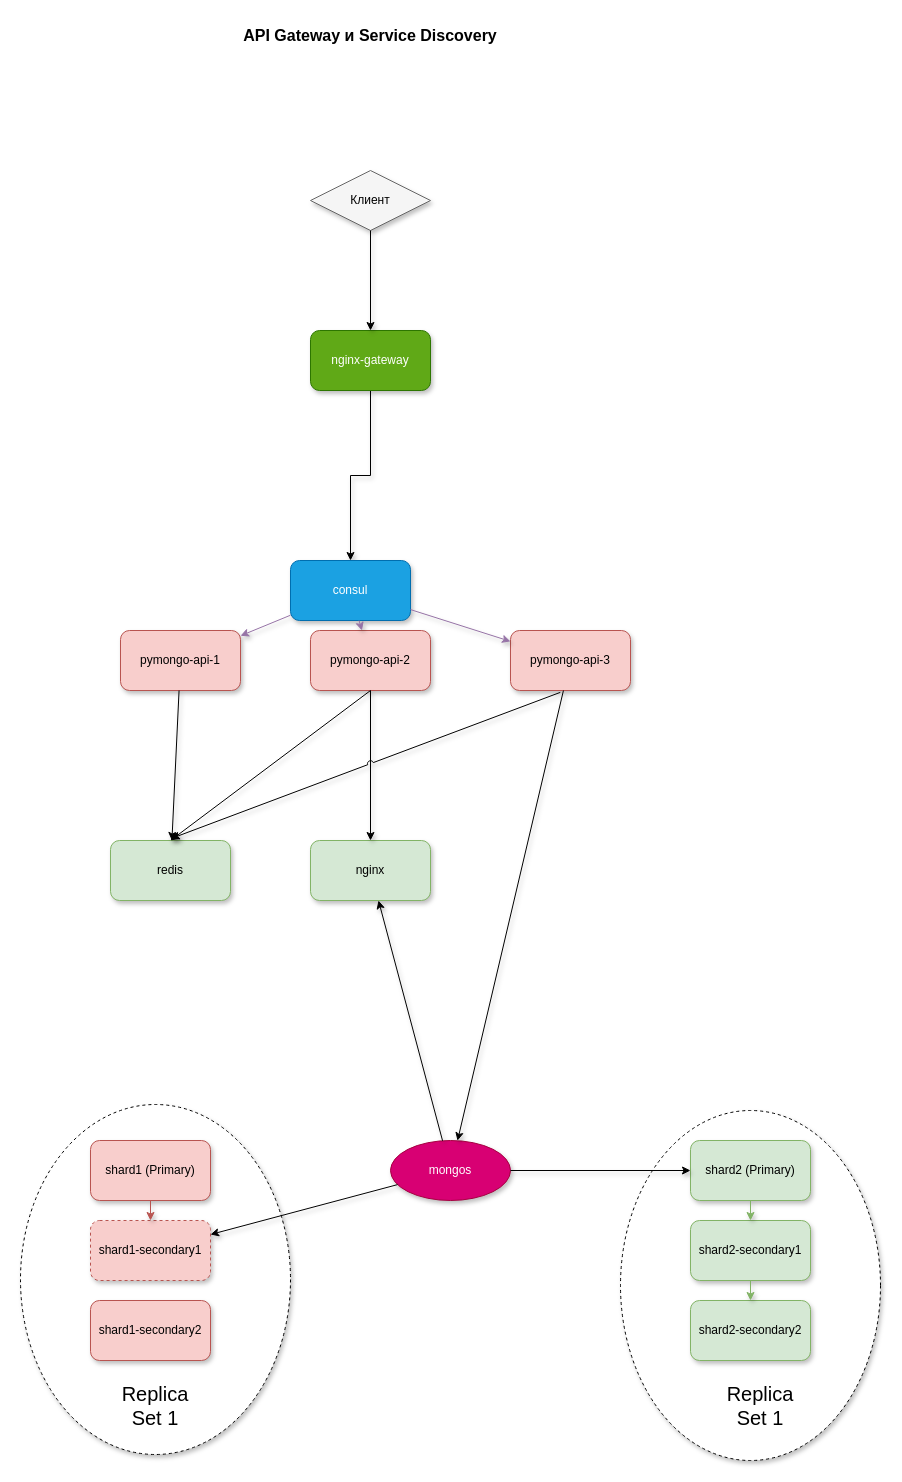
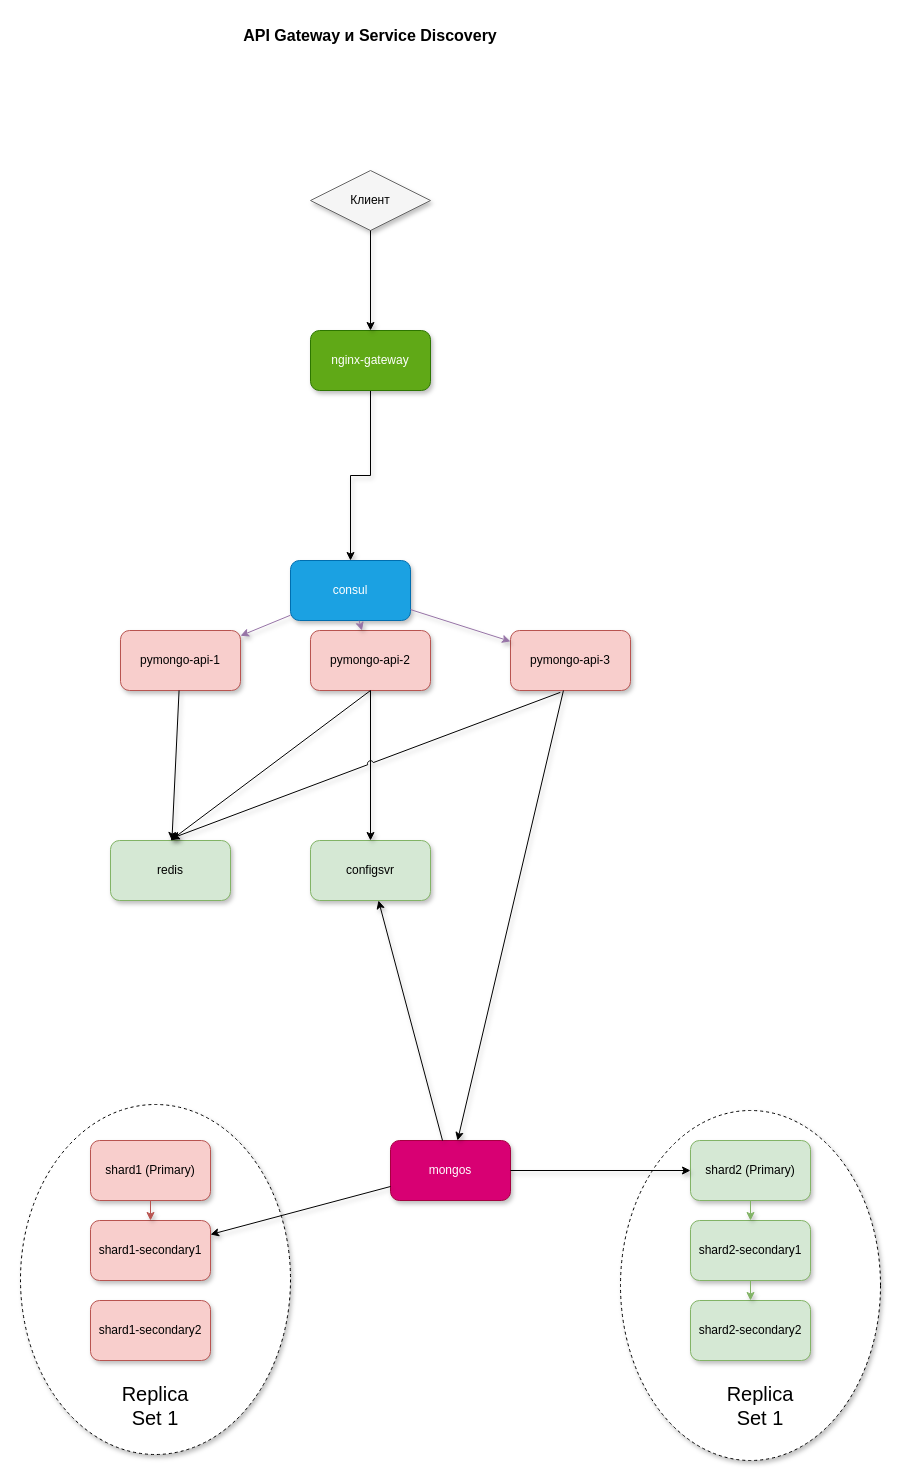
node "nginx": label "nginx" -> "configsvr"
node "mongos": shape ellipse -> rounded rectangle
node "shard1-secondary1": style dashed -> solid
